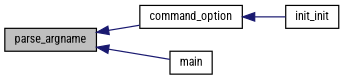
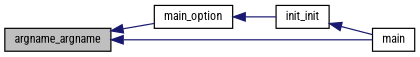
node "command_option": label "command_option" -> "main_option"
edge "main" -> "init_init": added
node "parse_argname": label "parse_argname" -> "argname_argname"
